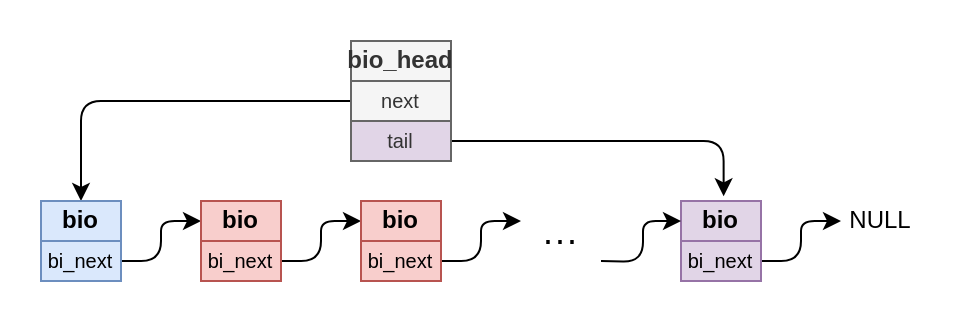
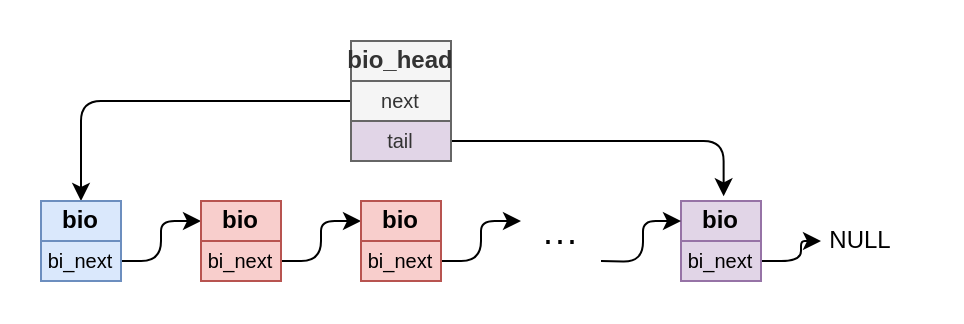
node "NULL": moved (881, 221) -> (861, 241)
